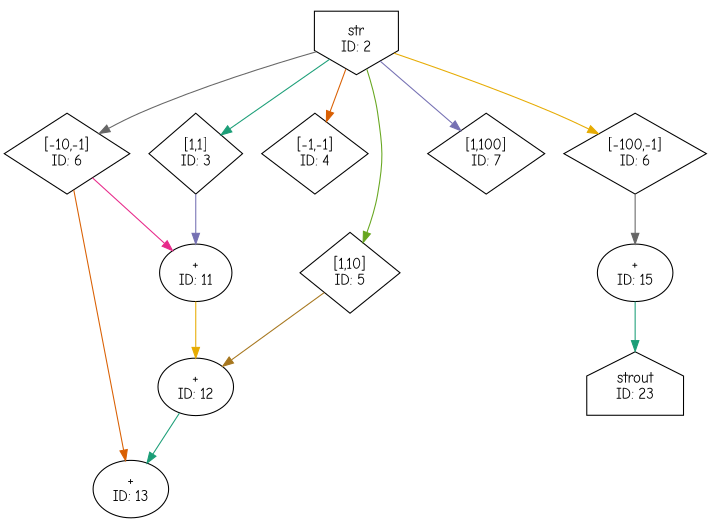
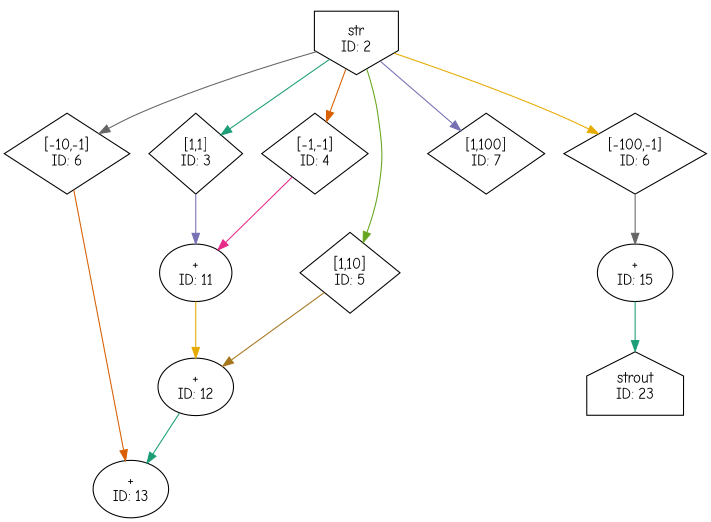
edge "[-10,-1] ID: 6" -> "+ ID: 11": now "[-1,-1] ID: 4" -> "+ ID: 11"
